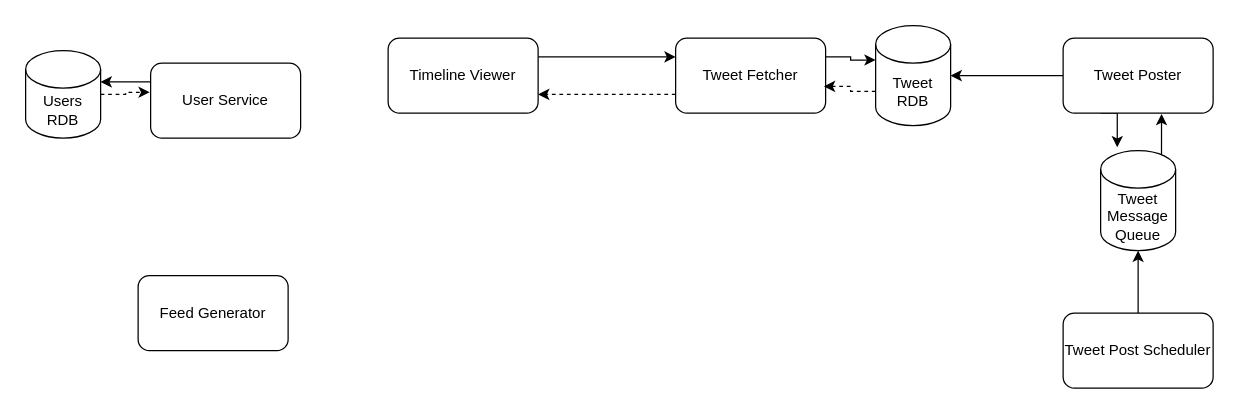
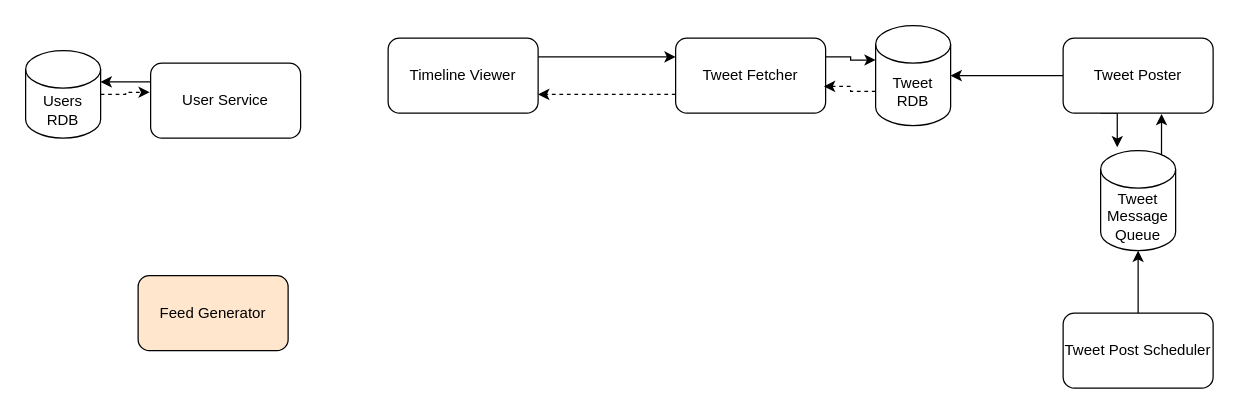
node "Feed Generator": fillcolor #ffffff -> #ffe6cc
